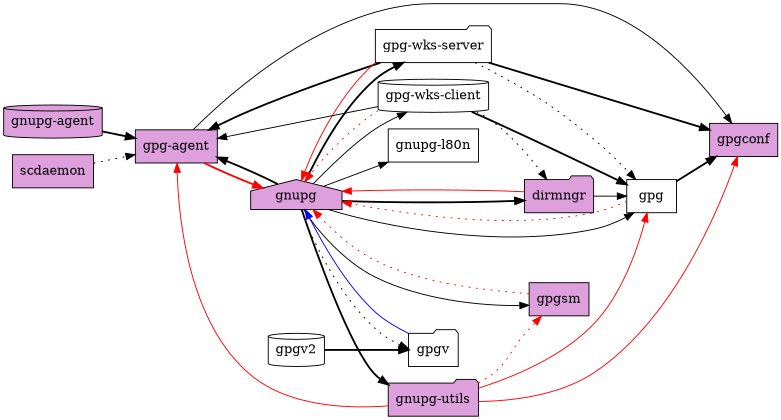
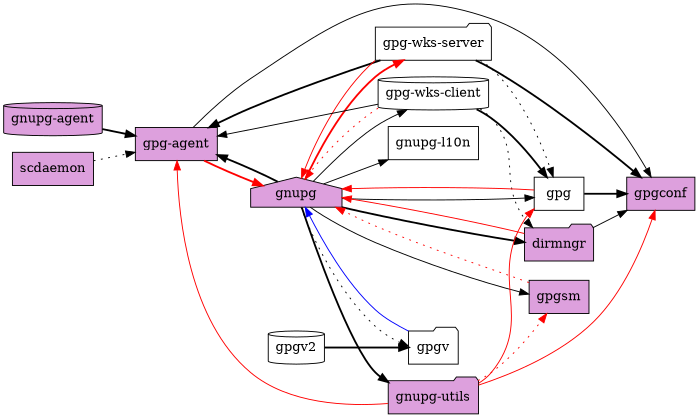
edge "gnupg" -> "gpg-wks-server": color black -> red
node "gnupg-l80n": label "gnupg-l80n" -> "gnupg-l10n"
edge "dirmngr" -> "gpg": now "dirmngr" -> "gpgconf"
edge "gpg" -> "gnupg": style dotted -> solid
